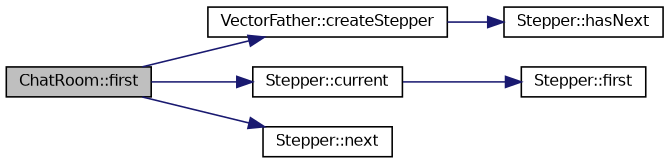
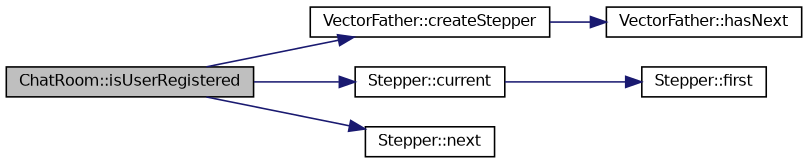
node "Stepper::hasNext": label "Stepper::hasNext" -> "VectorFather::hasNext"
node "ChatRoom::first": label "ChatRoom::first" -> "ChatRoom::isUserRegistered"
